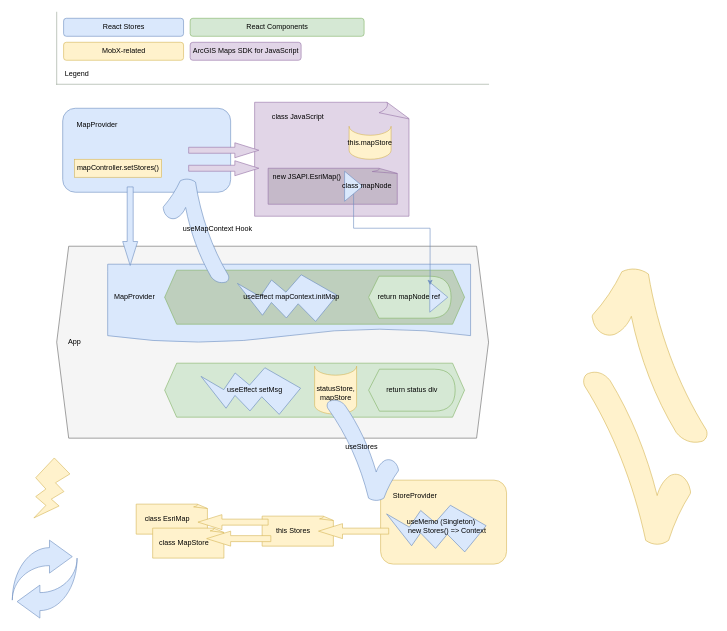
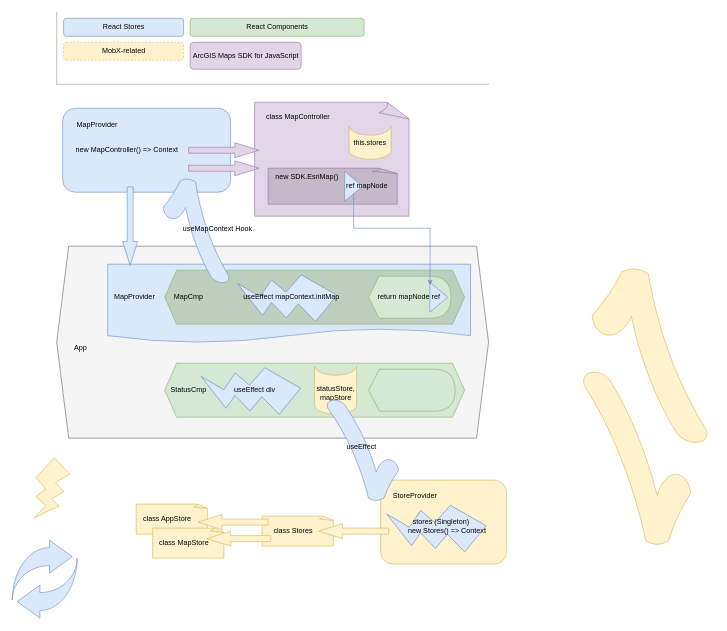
node "MobX-related": style solid -> dashed
node "ArcGIS Maps SDK for JavaScript": size 111x18 -> 111x27
node "Legend": removed
node "class JavaScript": label "class JavaScript" -> "class MapController"
node "this.mapStore": label "this.mapStore" -> "this.stores"
node "new MapController() => Context": added
node "mapController.setStores()": removed
node "new JSAPI.EsriMap()": label "new JSAPI.EsriMap()" -> "new SDK.EsriMap()"
node "class mapNode": label "class mapNode" -> "ref mapNode"
node "MapCmp": added
node "App": moved (75, 342) -> (81, 348)
node "StatusCmp": added
node "useEffect setMsg": label "useEffect setMsg" -> "useEffect div"
node "return status div": removed
node "useStores": label "useStores" -> "useEffect"
node "class EsriMap": label "class EsriMap" -> "class AppStore"
node "useMemo (Singleton)": label "useMemo (Singleton)" -> "stores (Singleton)"
node "this Stores": label "this Stores" -> "class Stores"
